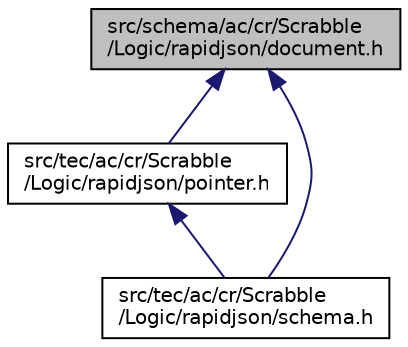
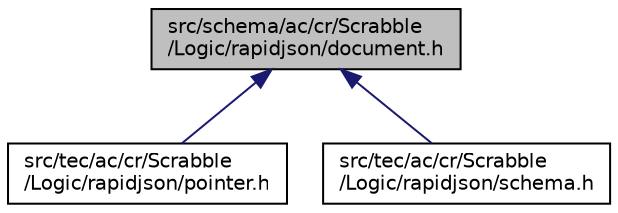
edge "src/tec/ac/cr/Scrabble /Logic/rapidjson/schema.h" -> "src/tec/ac/cr/Scrabble /Logic/rapidjson/pointer.h": removed
